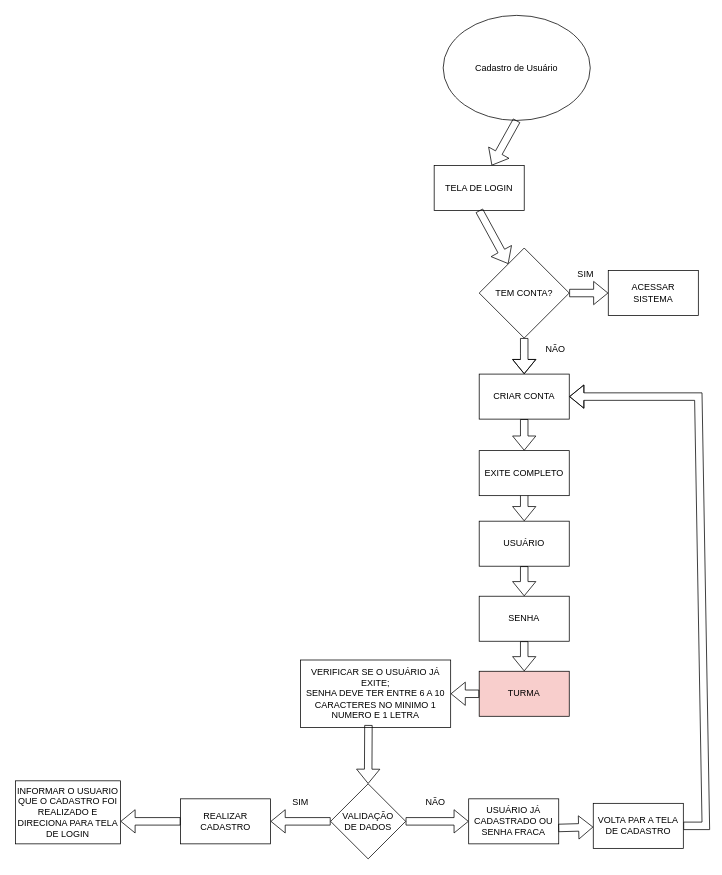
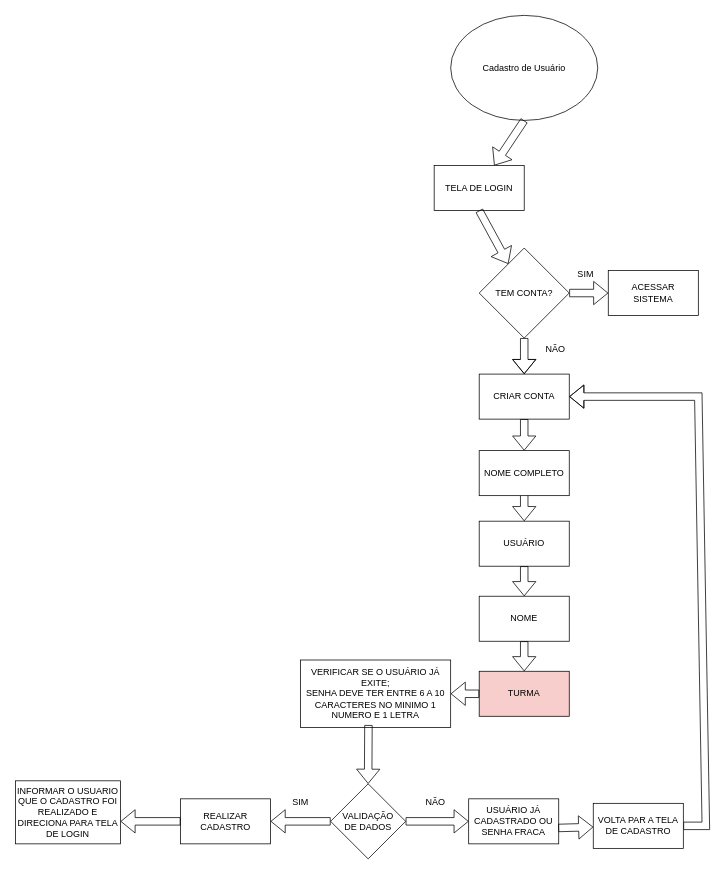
node "Cadastro de Usuário": moved (516, 68) -> (524, 68)
node "EXITE COMPLETO": label "EXITE COMPLETO" -> "NOME COMPLETO"
node "SENHA": label "SENHA" -> "NOME"
